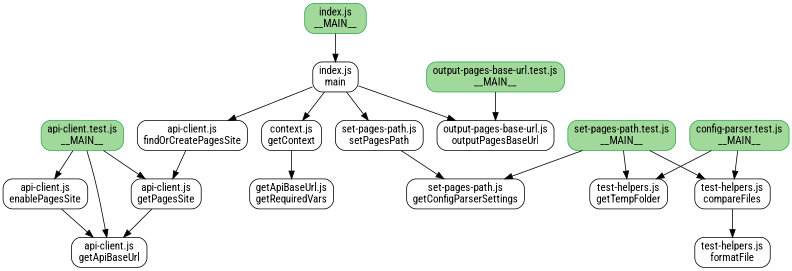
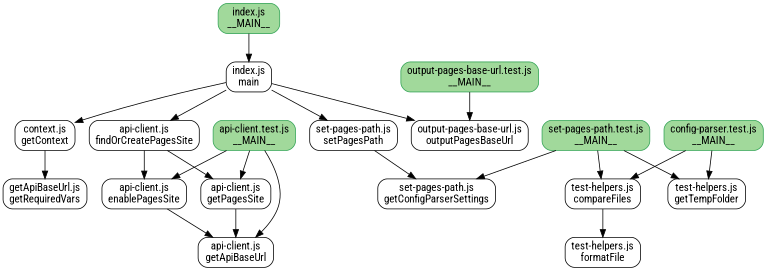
edge "api-client.js findOrCreatePagesSite" -> "api-client.js enablePagesSite": added
